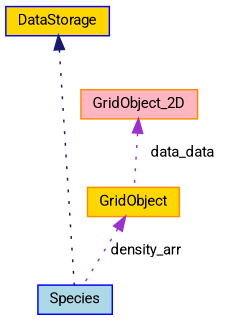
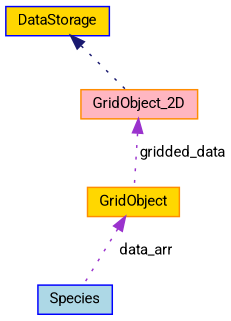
edge "GridObject" -> "GridObject_2D": label " data_data" -> " gridded_data"
edge "Species" -> "DataStorage": now "GridObject_2D" -> "DataStorage"
edge "Species" -> "GridObject": label " density_arr" -> " data_arr"
